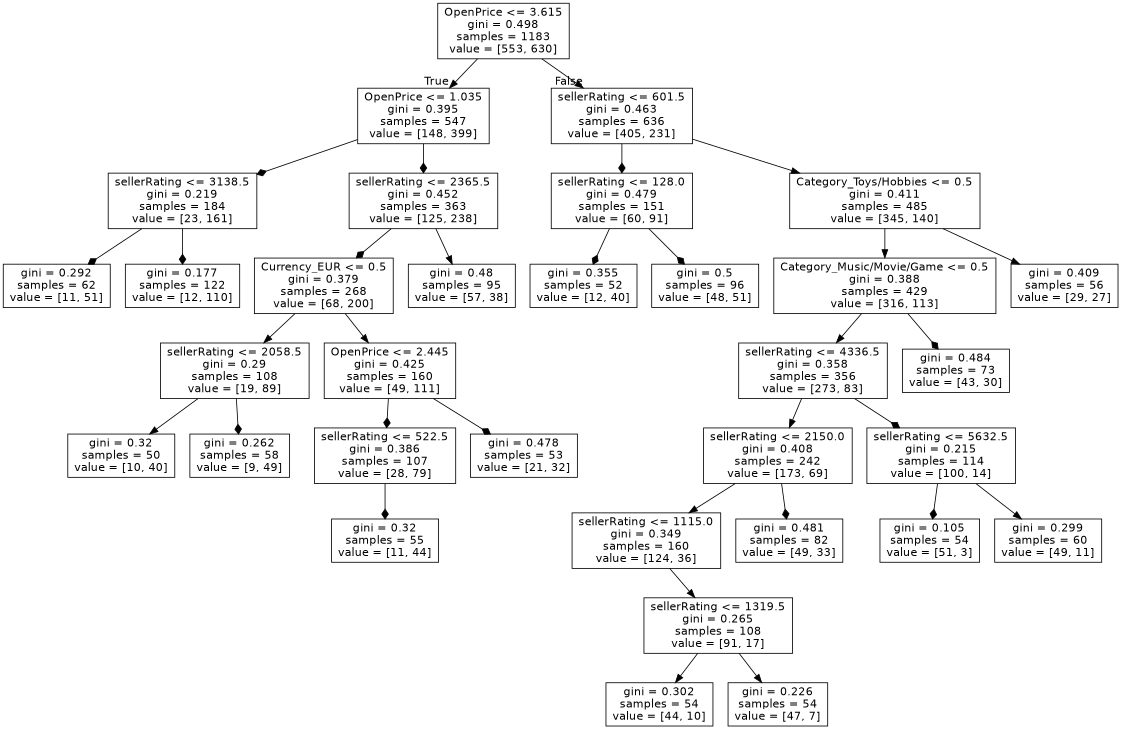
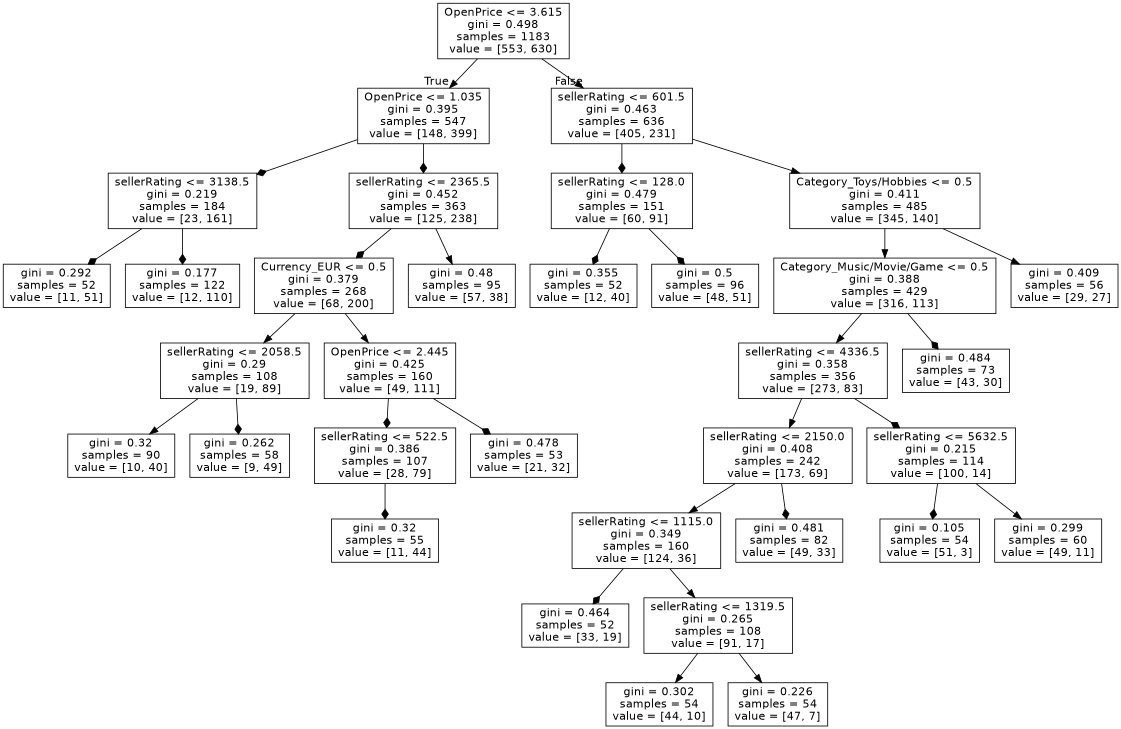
node "gini = 0.292 samples = 62 value = [11, 51]": label "gini = 0.292 samples = 62 value = [11, 51]" -> "gini = 0.292 samples = 52 value = [11, 51]"
node "gini = 0.32 samples = 50 value = [10, 40]": label "gini = 0.32 samples = 50 value = [10, 40]" -> "gini = 0.32 samples = 90 value = [10, 40]"
node "gini = 0.464 samples = 52 value = [33, 19]": added
